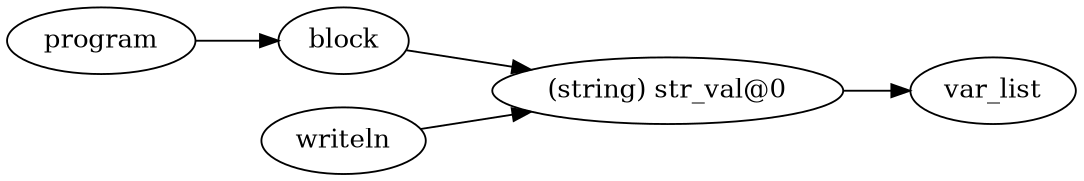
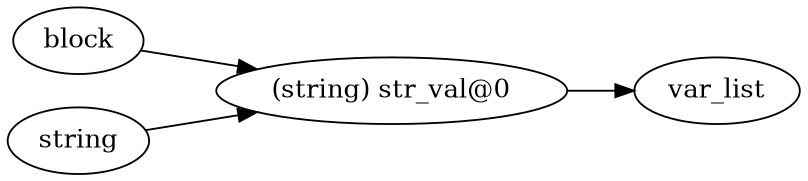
node "program": removed
node "writeln": label "writeln" -> "string"
